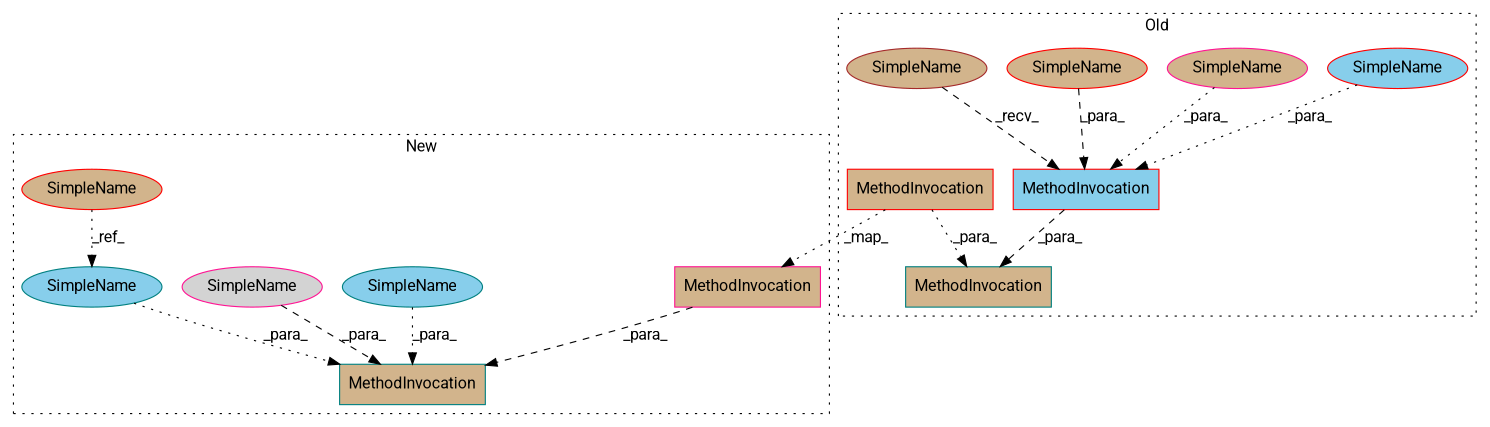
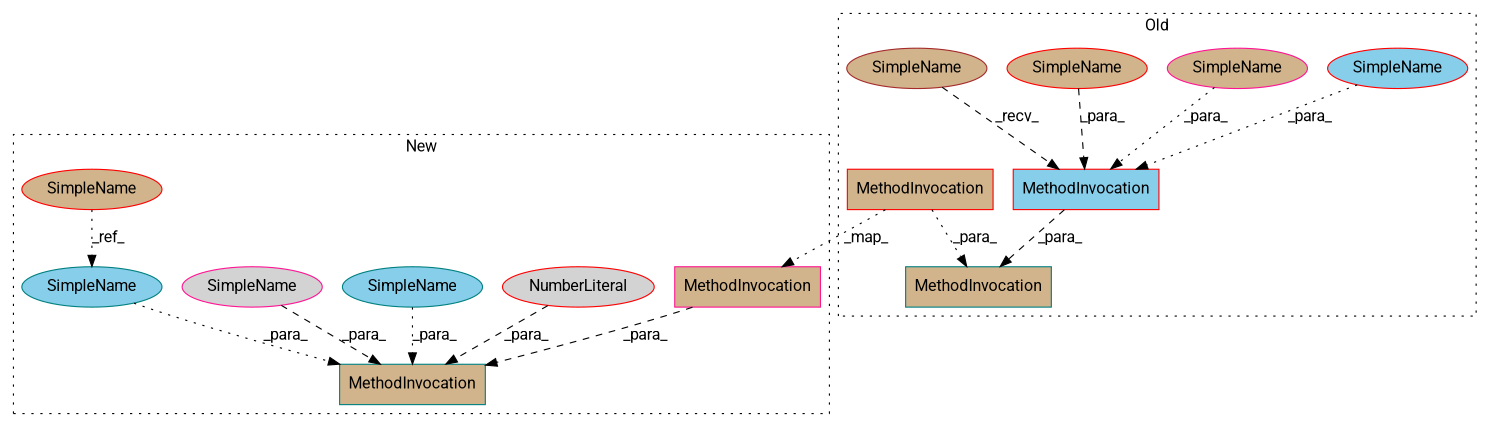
node "NumberLiteral": added
